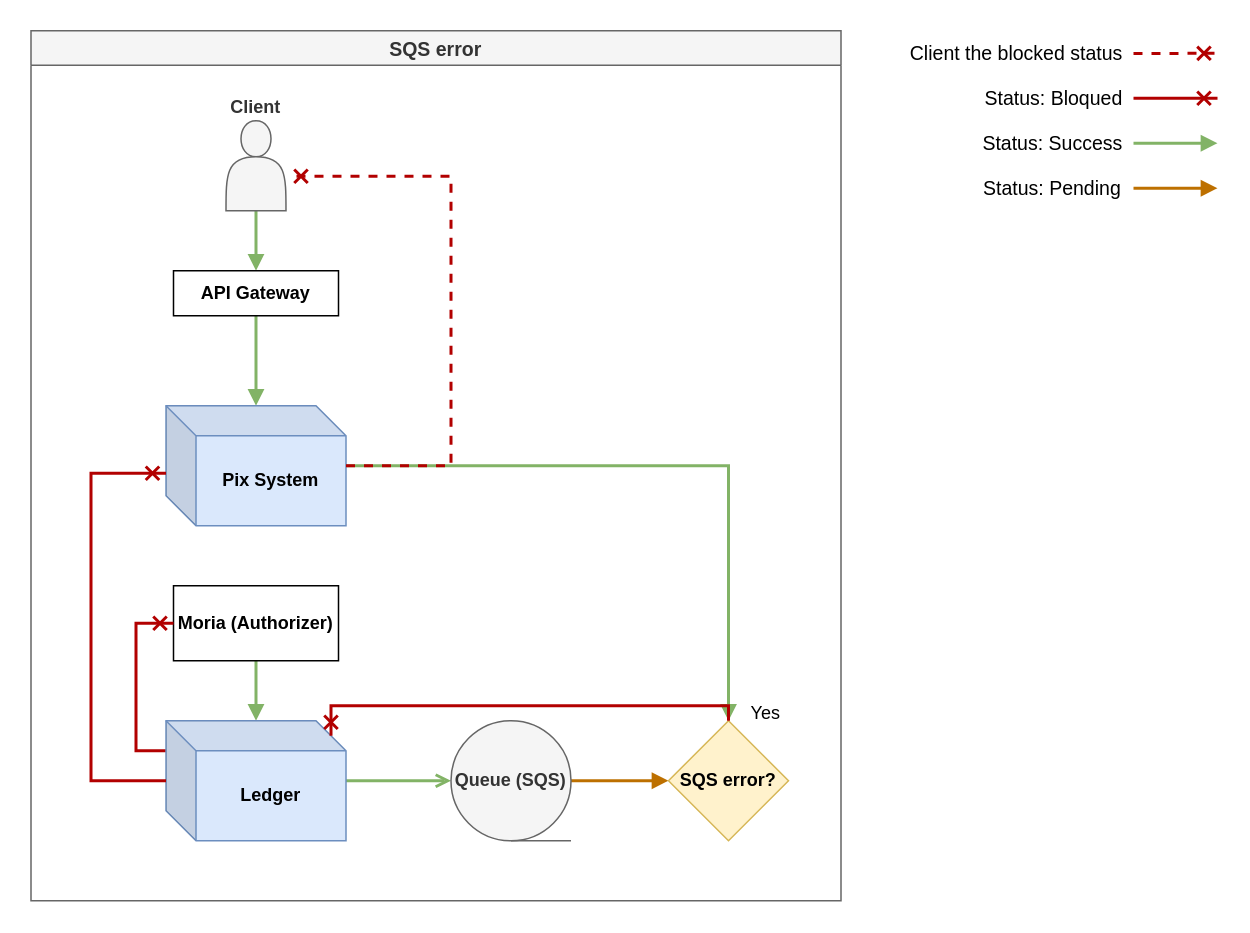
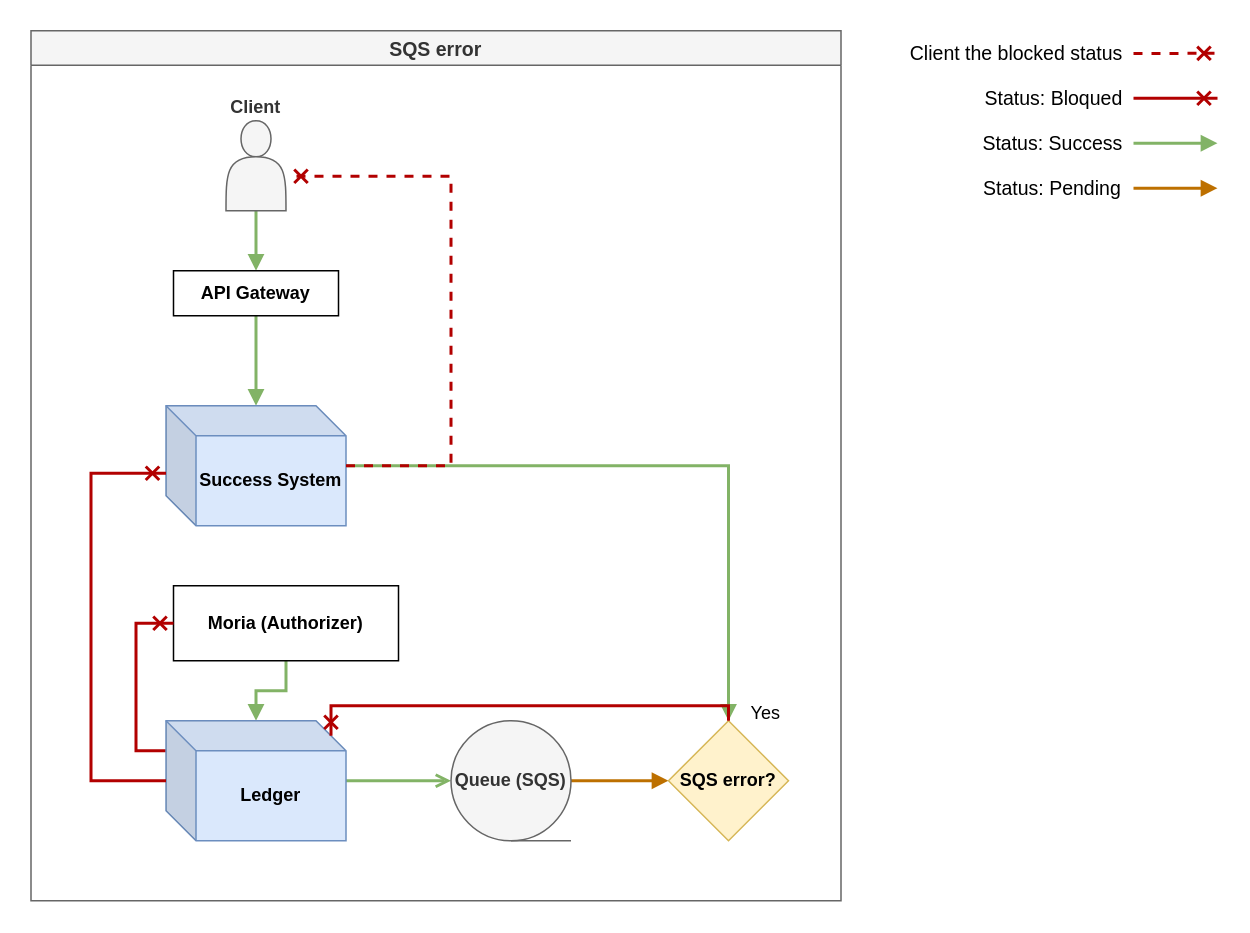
node "Pix System": label "Pix System" -> "Success System"
node "Moria (Authorizer)": size 165x75 -> 225x75
